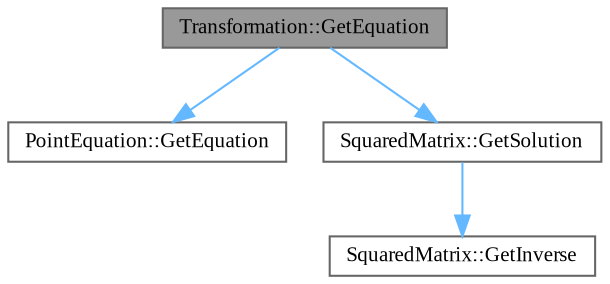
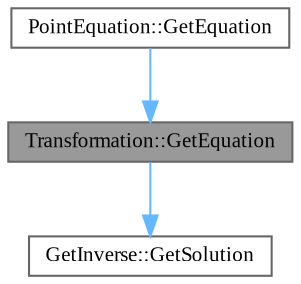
edge "Transformation::GetEquation" -> "PointEquation::GetEquation": reversed
node "SquaredMatrix::GetSolution": label "SquaredMatrix::GetSolution" -> "GetInverse::GetSolution"
node "SquaredMatrix::GetInverse": removed
